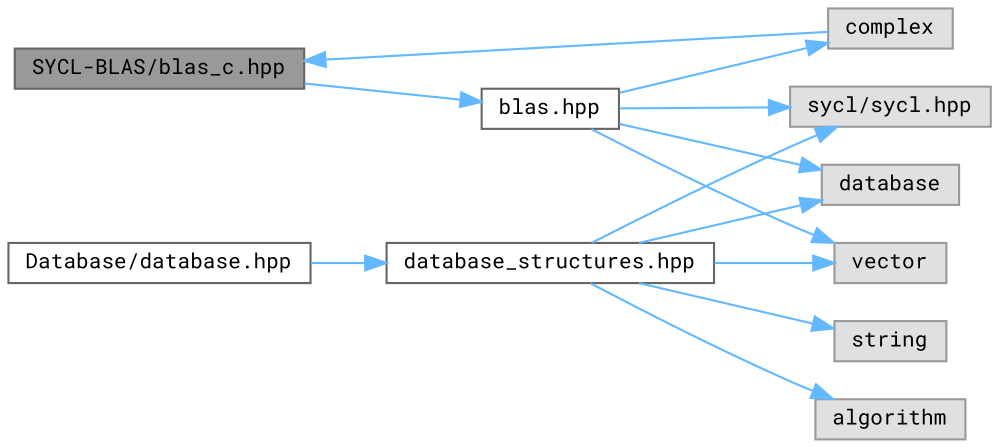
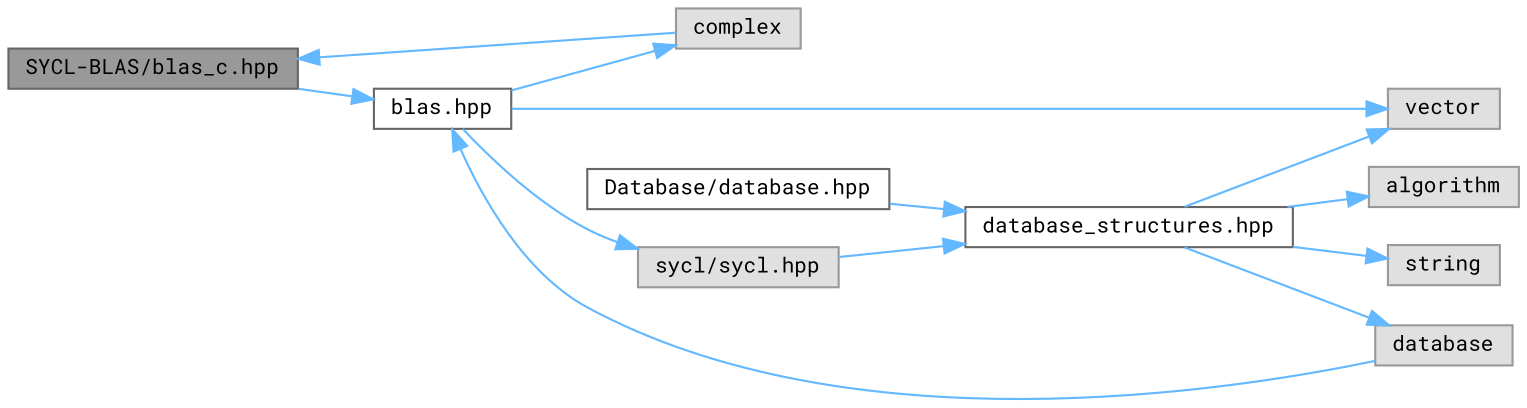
edge "blas.hpp" -> "database": reversed
edge "database_structures.hpp" -> "sycl/sycl.hpp": reversed
